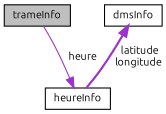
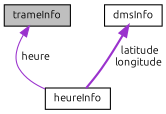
edge "trameInfo" -> "heureInfo": reversed
